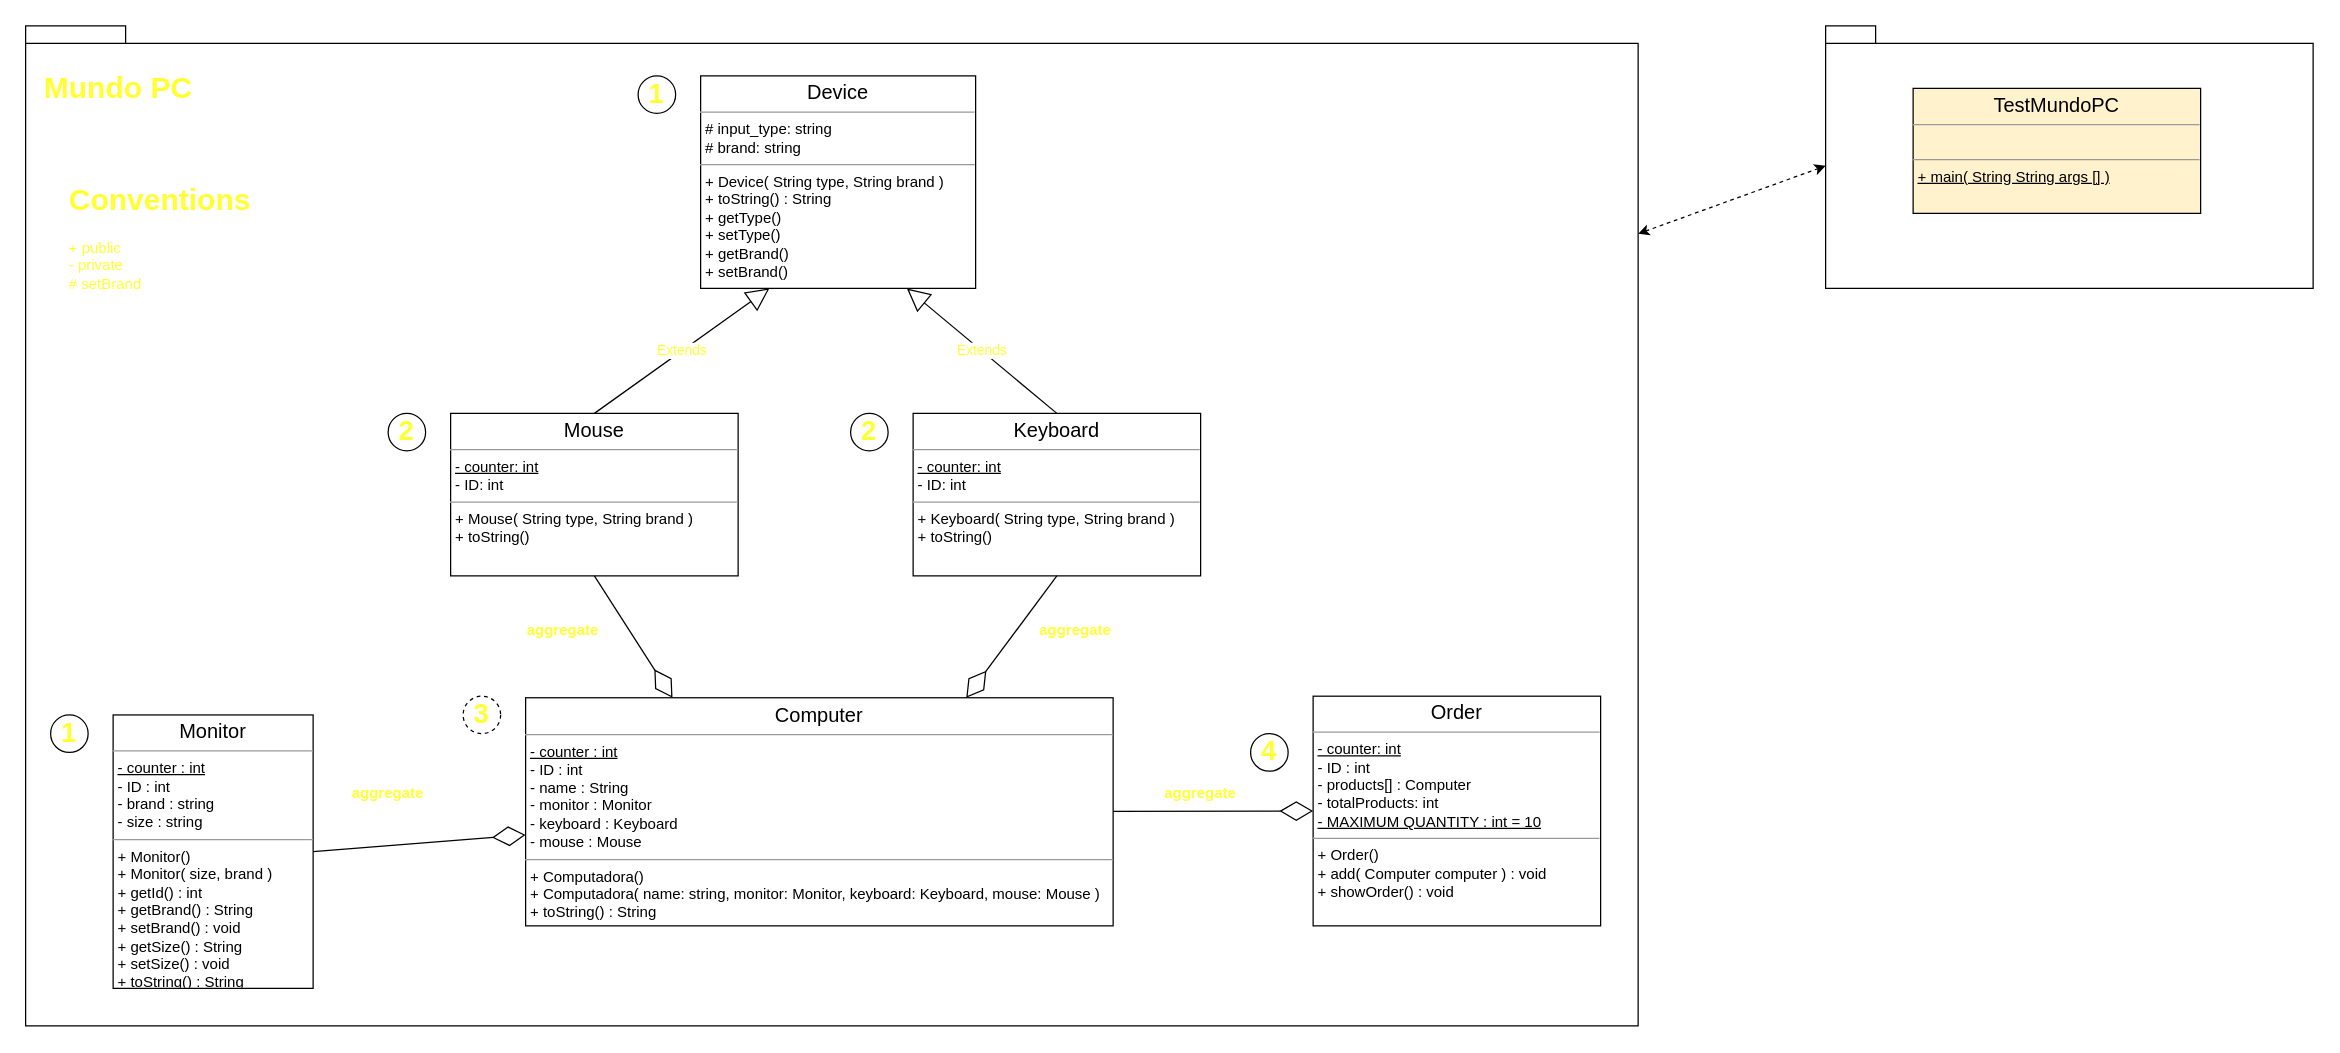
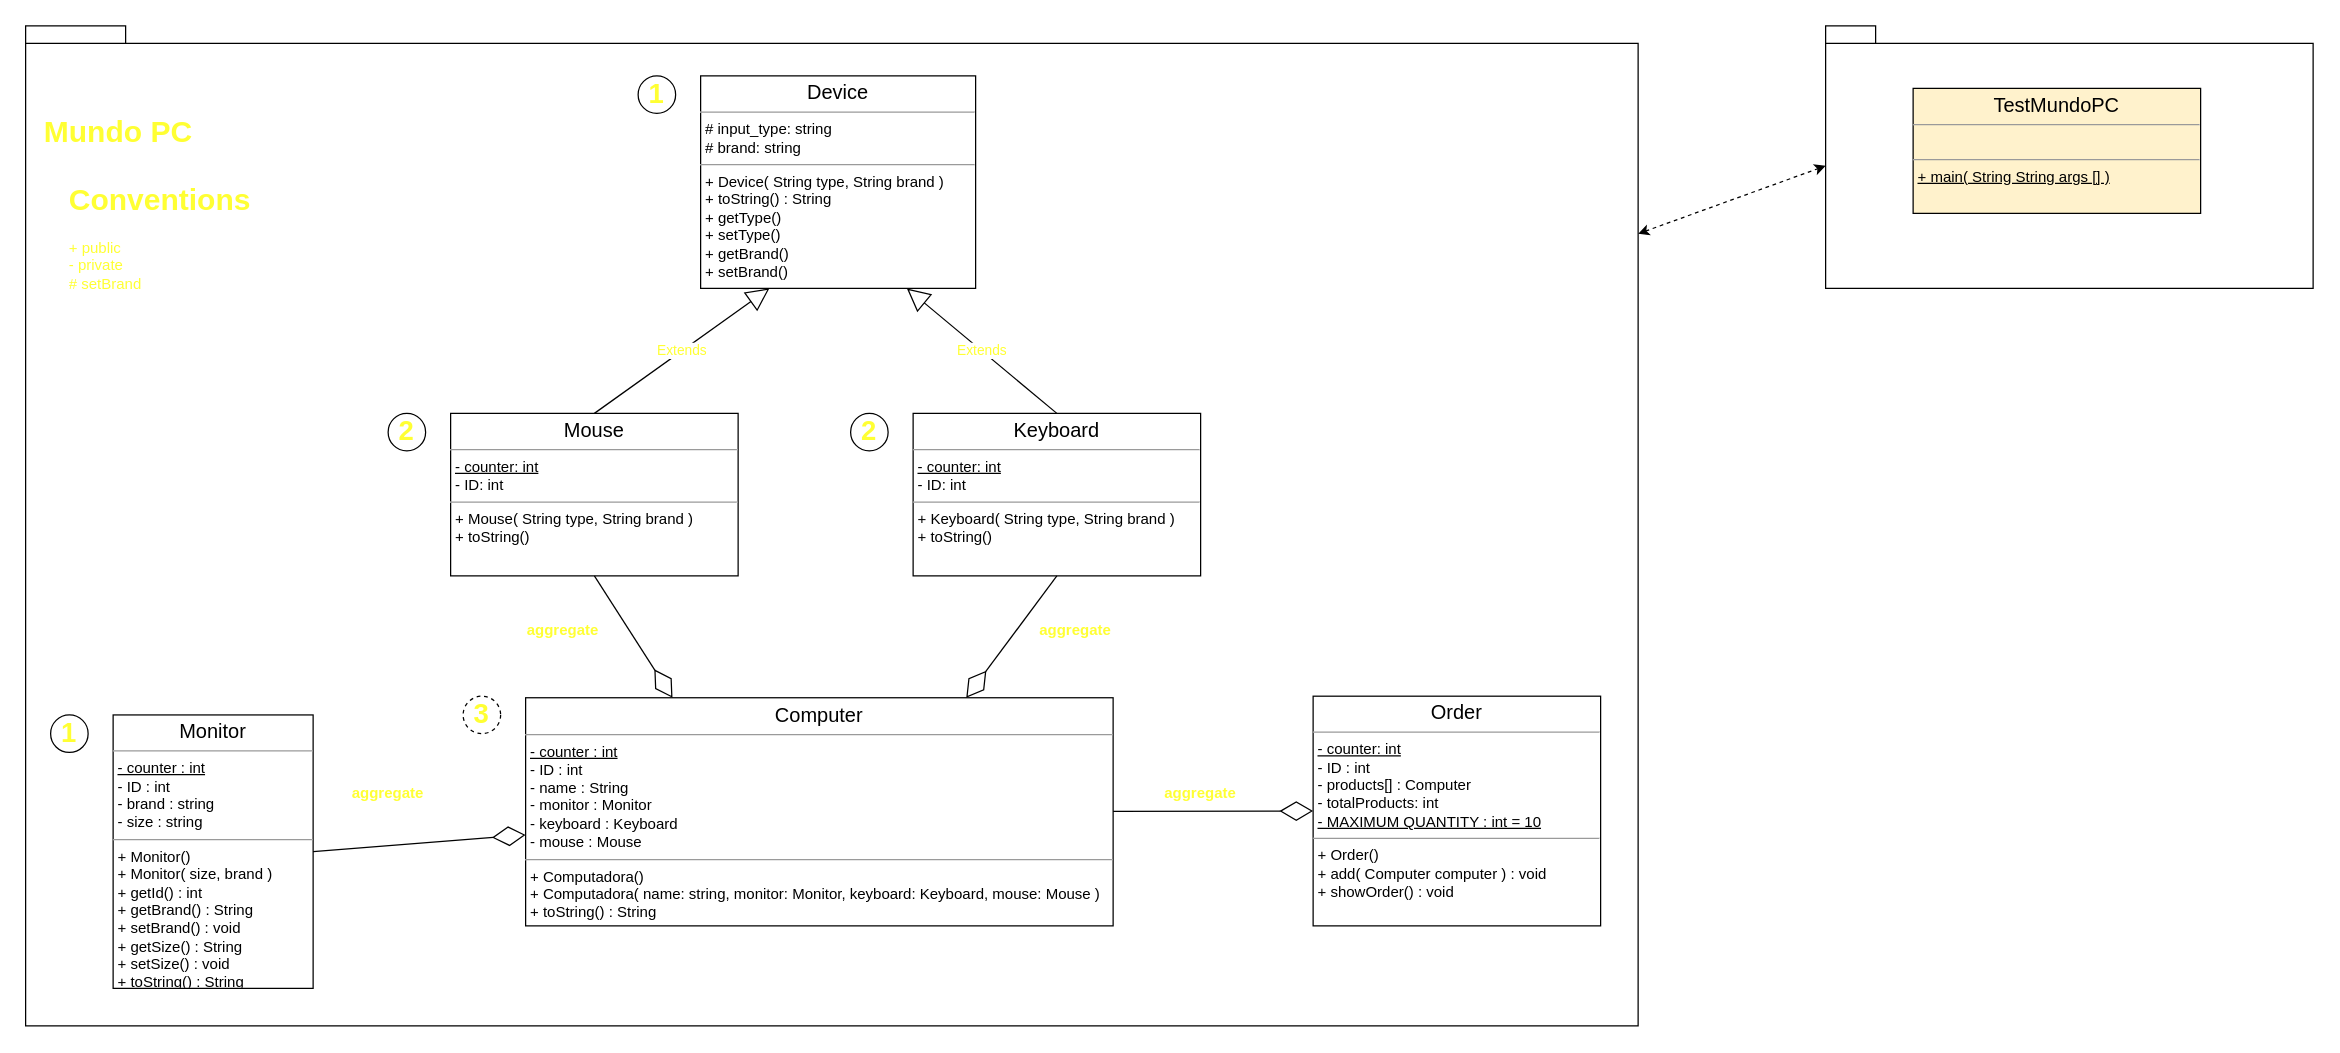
node "Mundo PC": moved (157, 88) -> (157, 132)
node "4": removed
